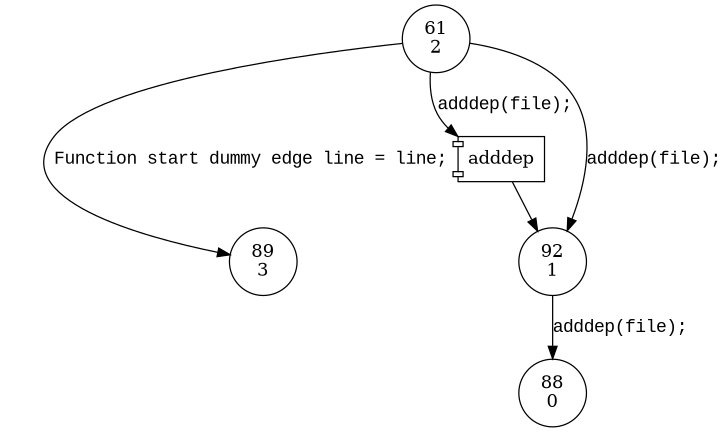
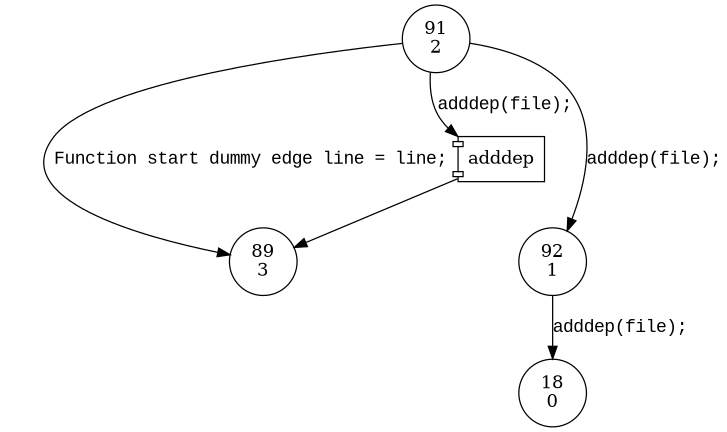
node "61 2": label "61 2" -> "91 2"
edge "adddep" -> "92 1": now "adddep" -> "89 3"
node "88 0": label "88 0" -> "18 0"
